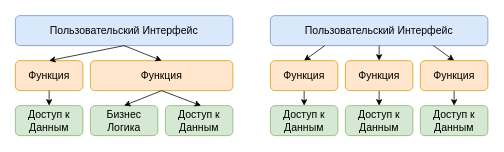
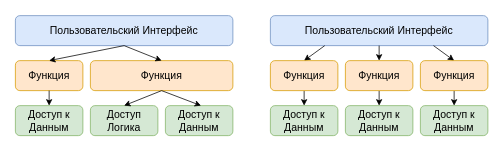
node "Бизнес Логика": label "Бизнес Логика" -> "Доступ Логика"
